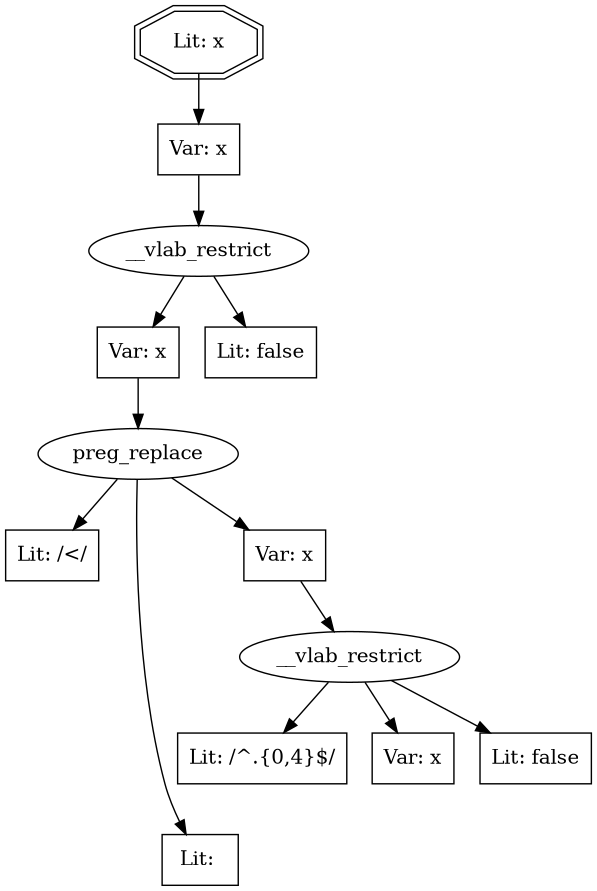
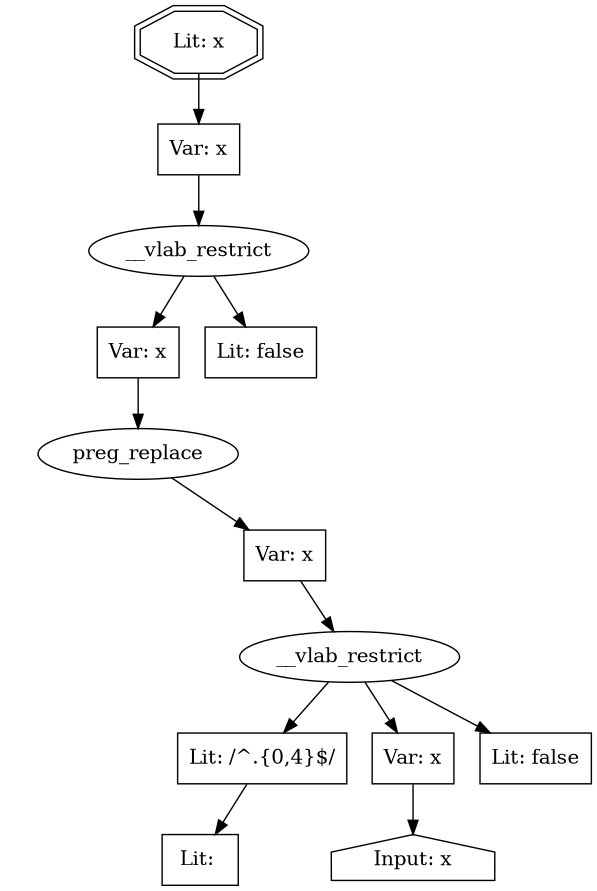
node "Lit: /</": removed
edge "preg_replace" -> "Lit:": now "Lit: /^.{0,4}$/" -> "Lit:"
node "Input: x": added
